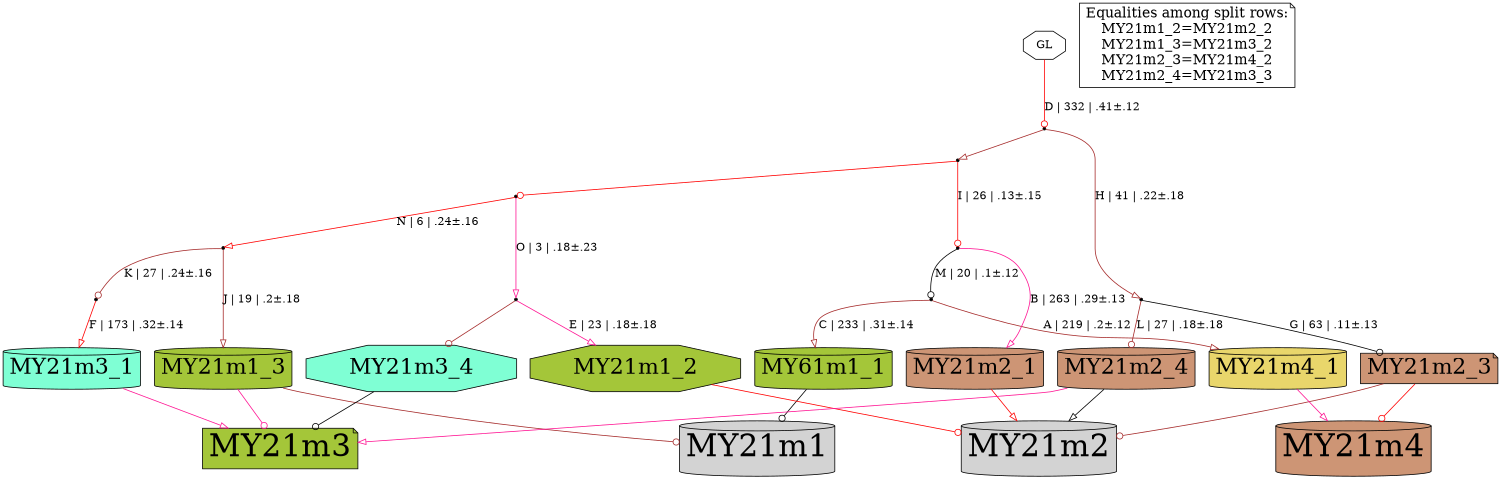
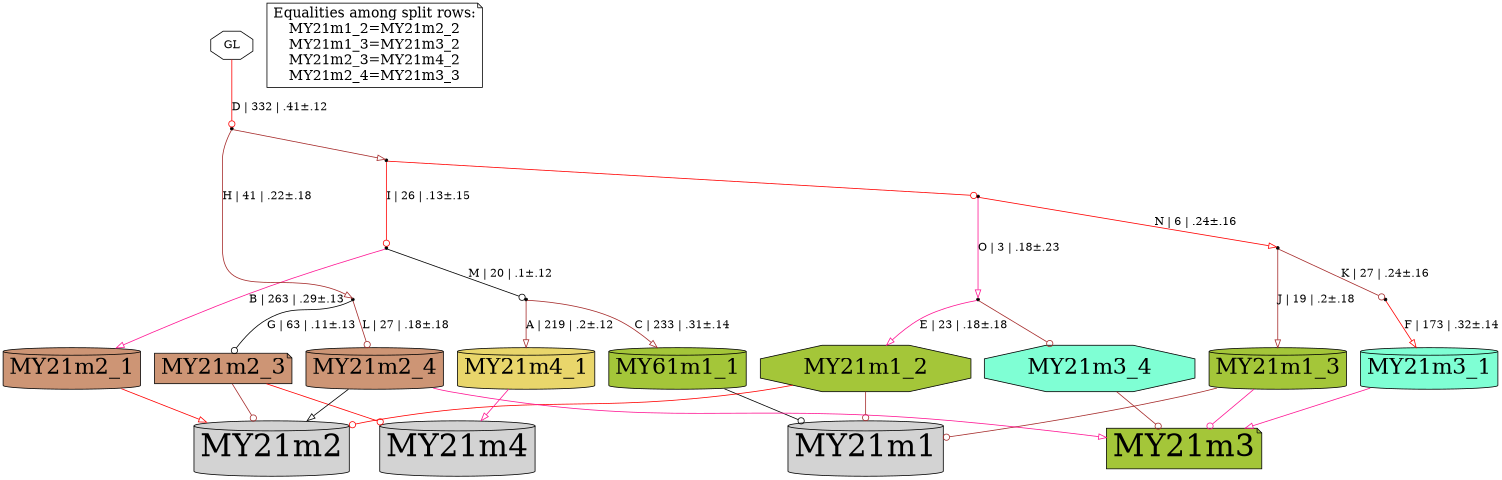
edge "MY21m1_2" -> "MY21m1": added
edge "MY21m3_4" -> "MY21m3": color black -> brown
node "MY21m4": fillcolor #cd9575 -> lightgrey
